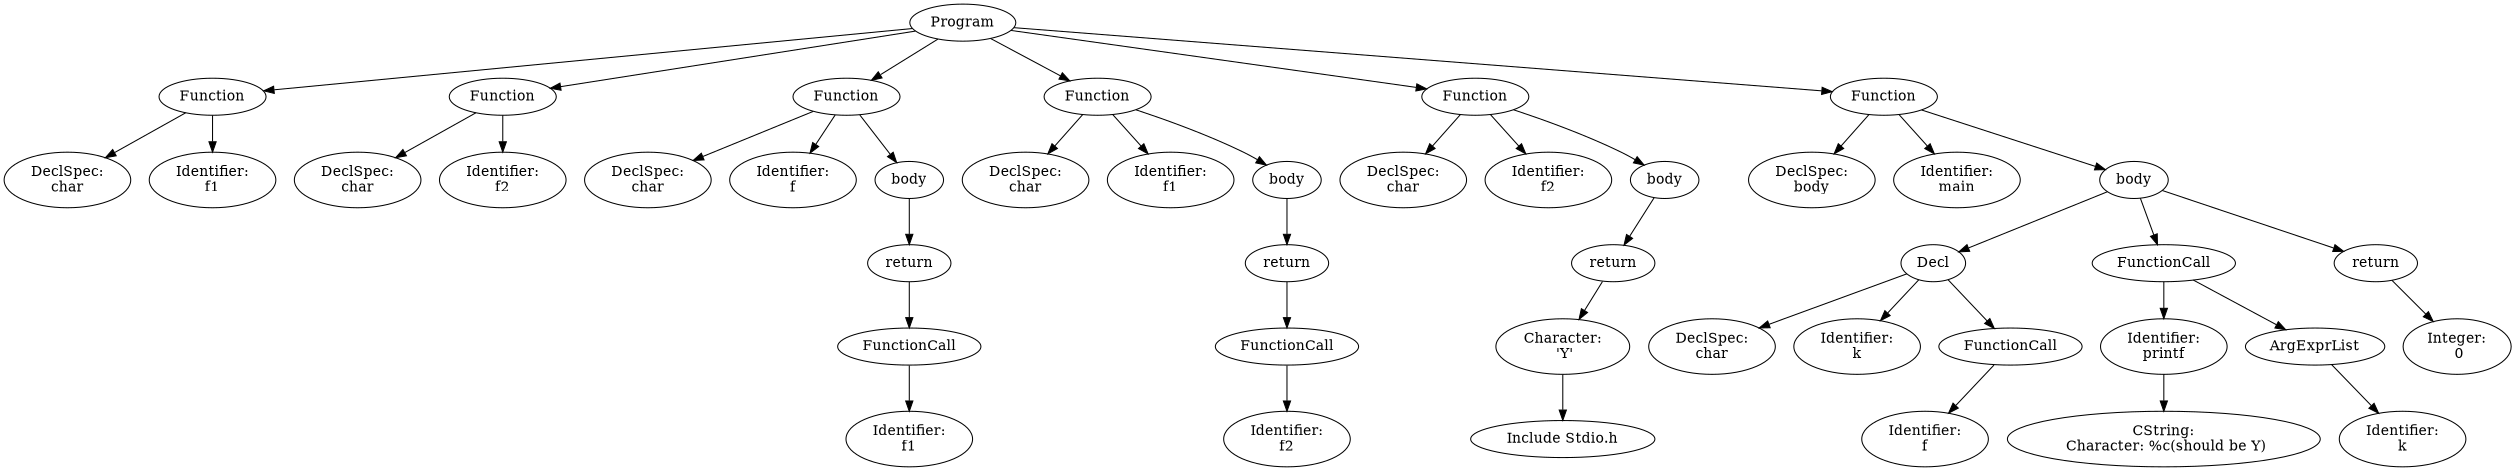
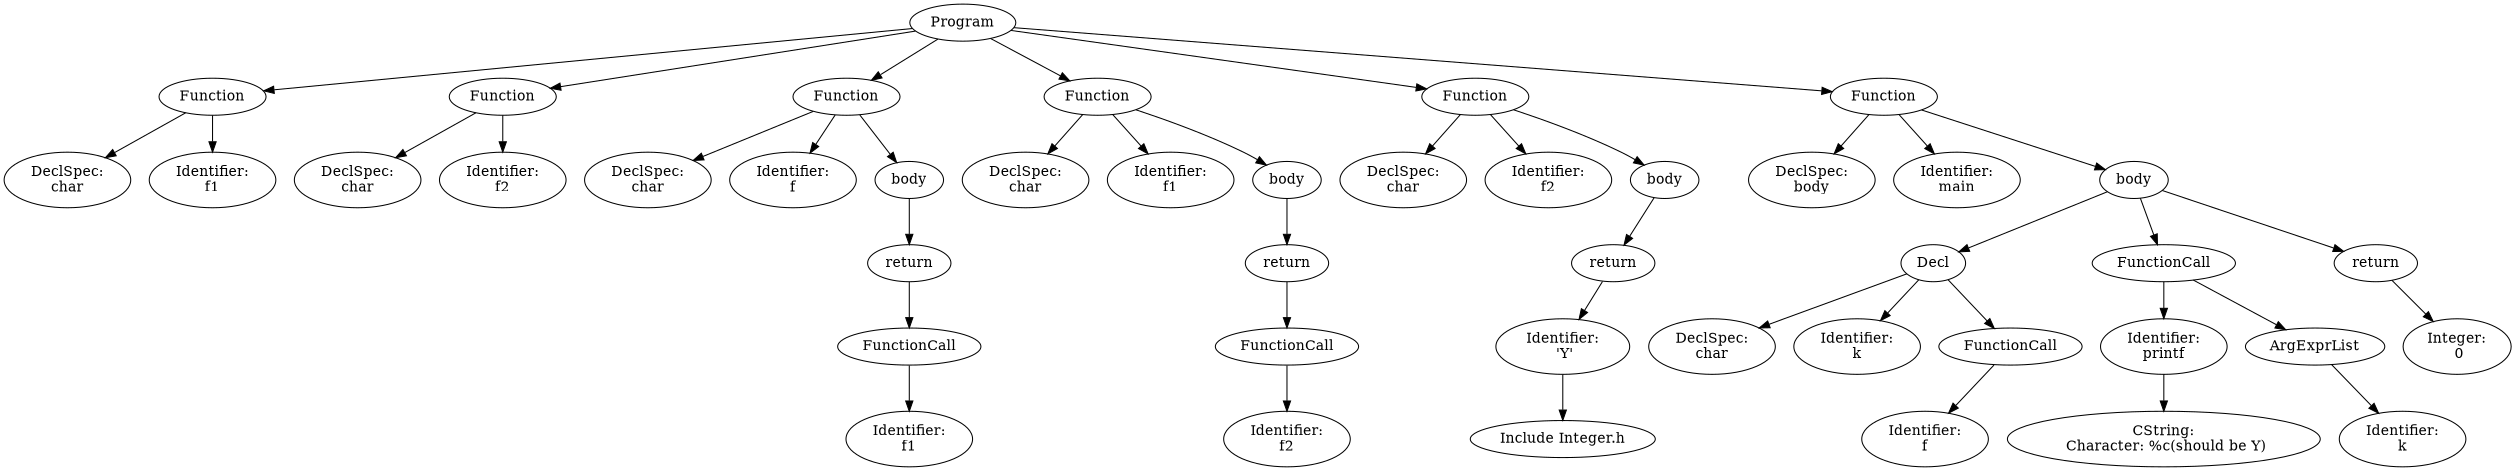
node "Character: 'Y'": label "Character: 'Y'" -> "Identifier: 'Y'"
node "Include Stdio.h": label "Include Stdio.h" -> "Include Integer.h"
